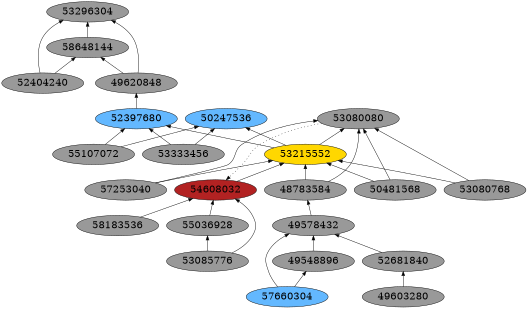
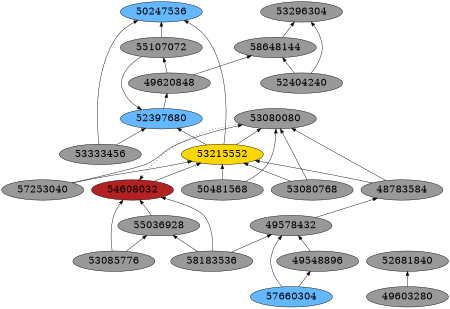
edge "49620848" -> "53296304": now "49620848" -> "55107072"
edge "52681840" -> "49578432": now "58183536" -> "49578432"
edge "58183536" -> "55036928": added
